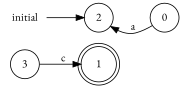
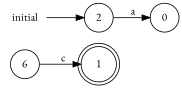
edge "0" -> "2": reversed
node "3": label "3" -> "6"
